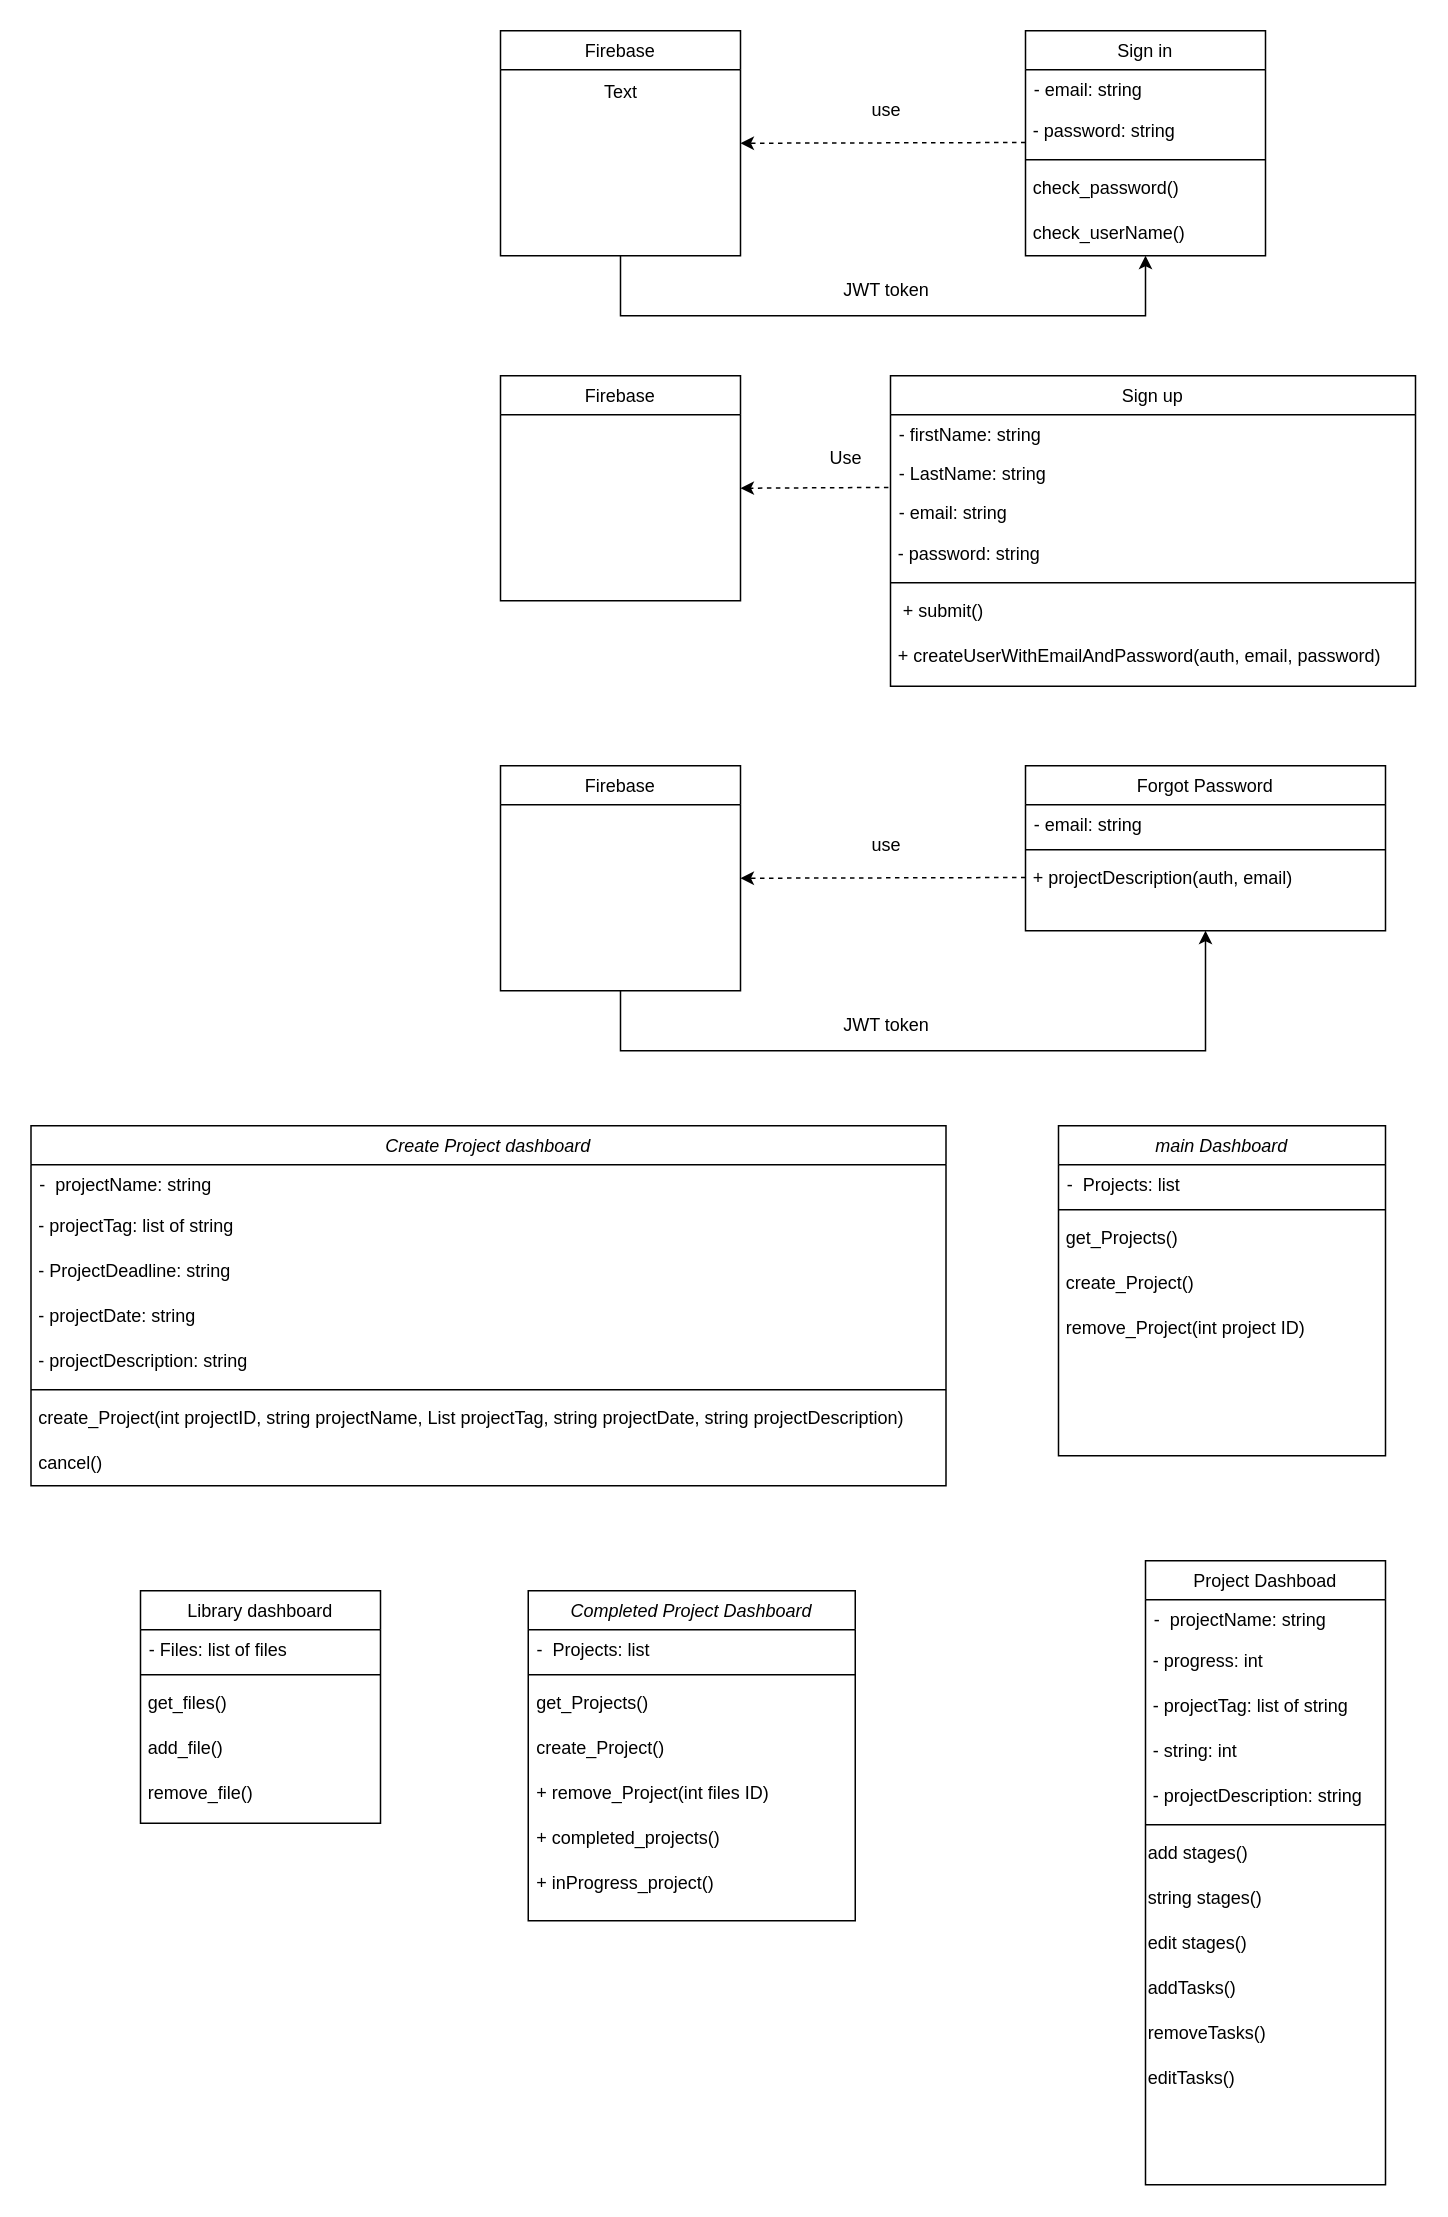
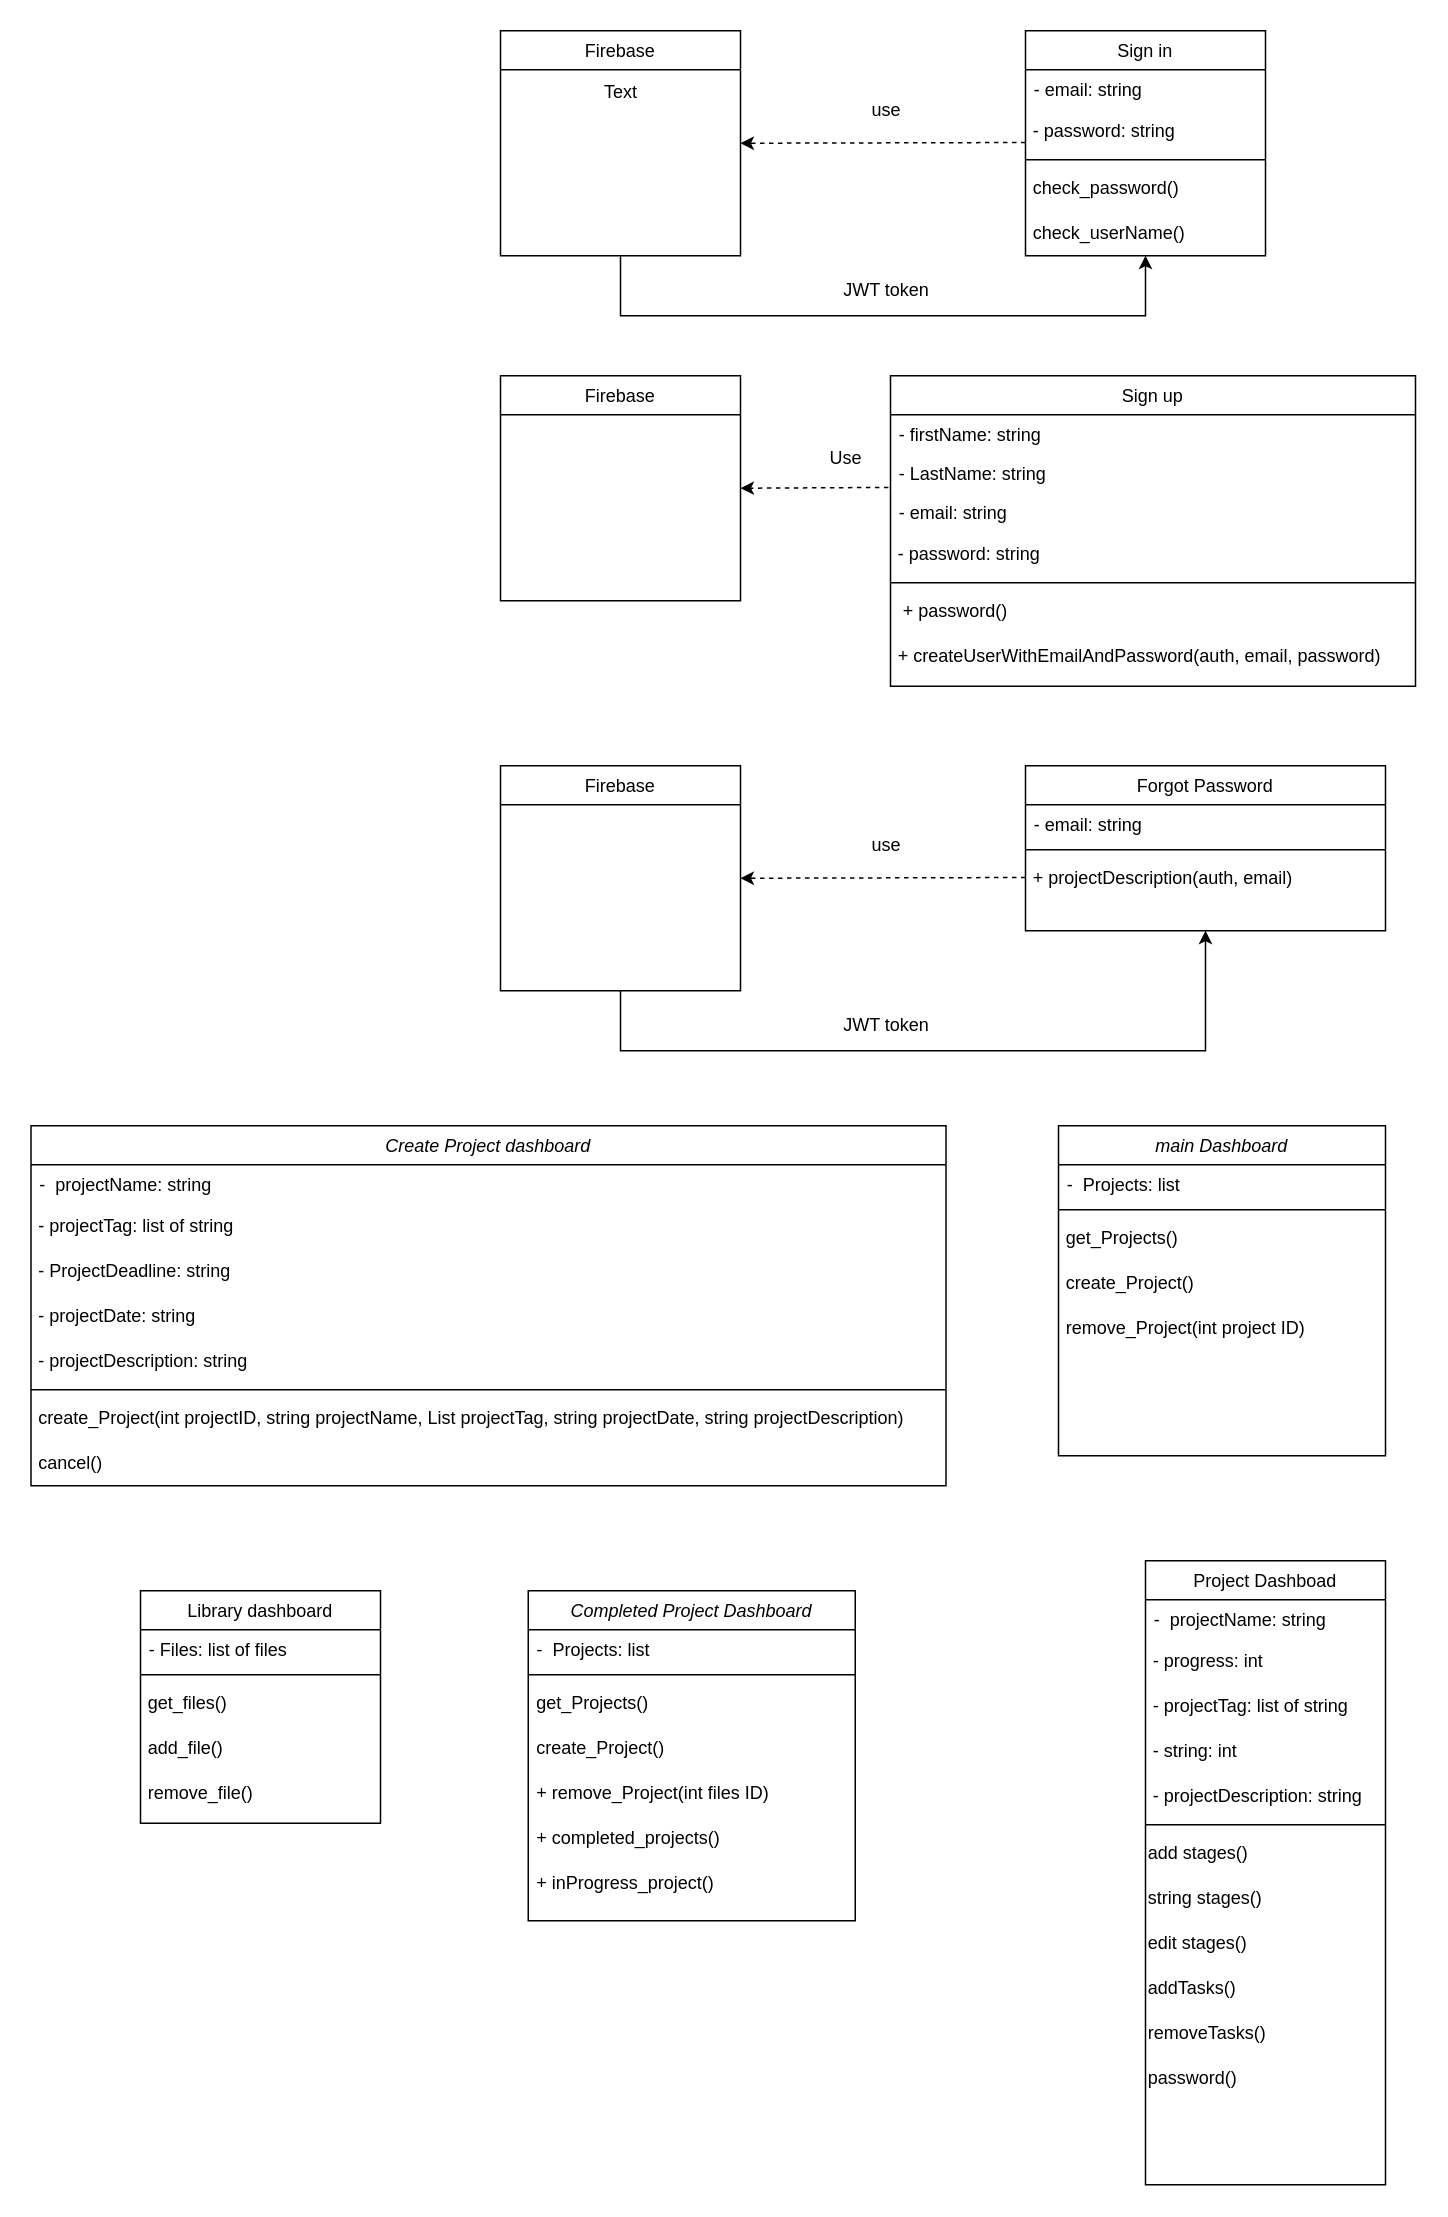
node "+ submit()": label "+ submit()" -> "+ password()"
node "editTasks()": label "editTasks()" -> "password()"
